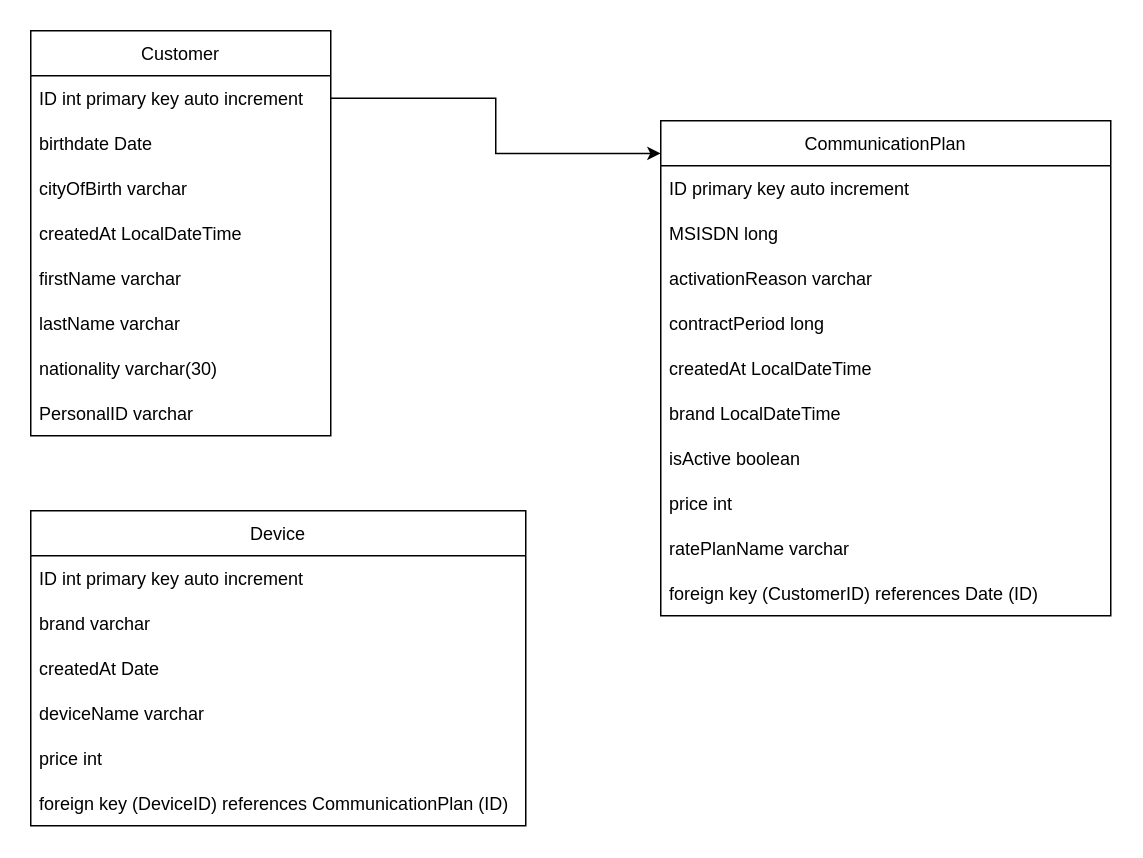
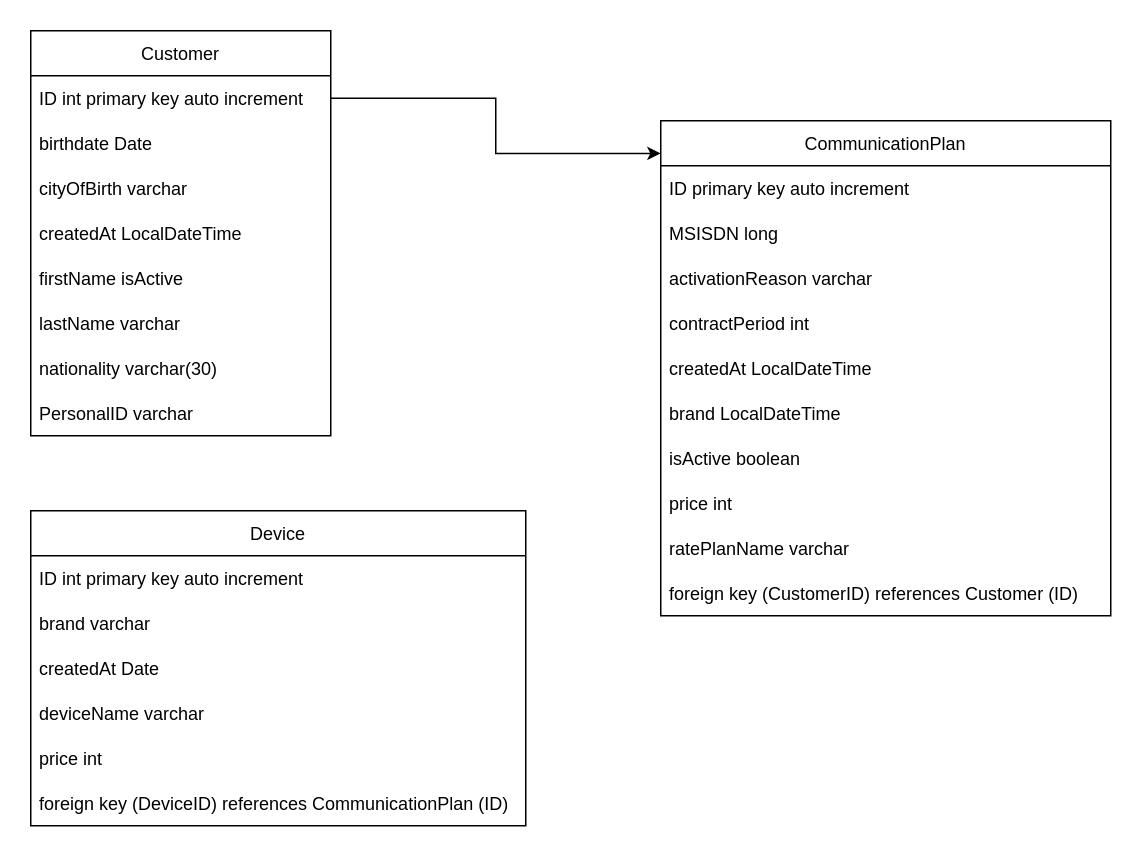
node "firstName varchar": label "firstName varchar" -> "firstName isActive"
node "contractPeriod long": label "contractPeriod long" -> "contractPeriod int"
node "foreign key (CustomerID) references Date (ID)": label "foreign key (CustomerID) references Date (ID)" -> "foreign key (CustomerID) references Customer (ID)"
